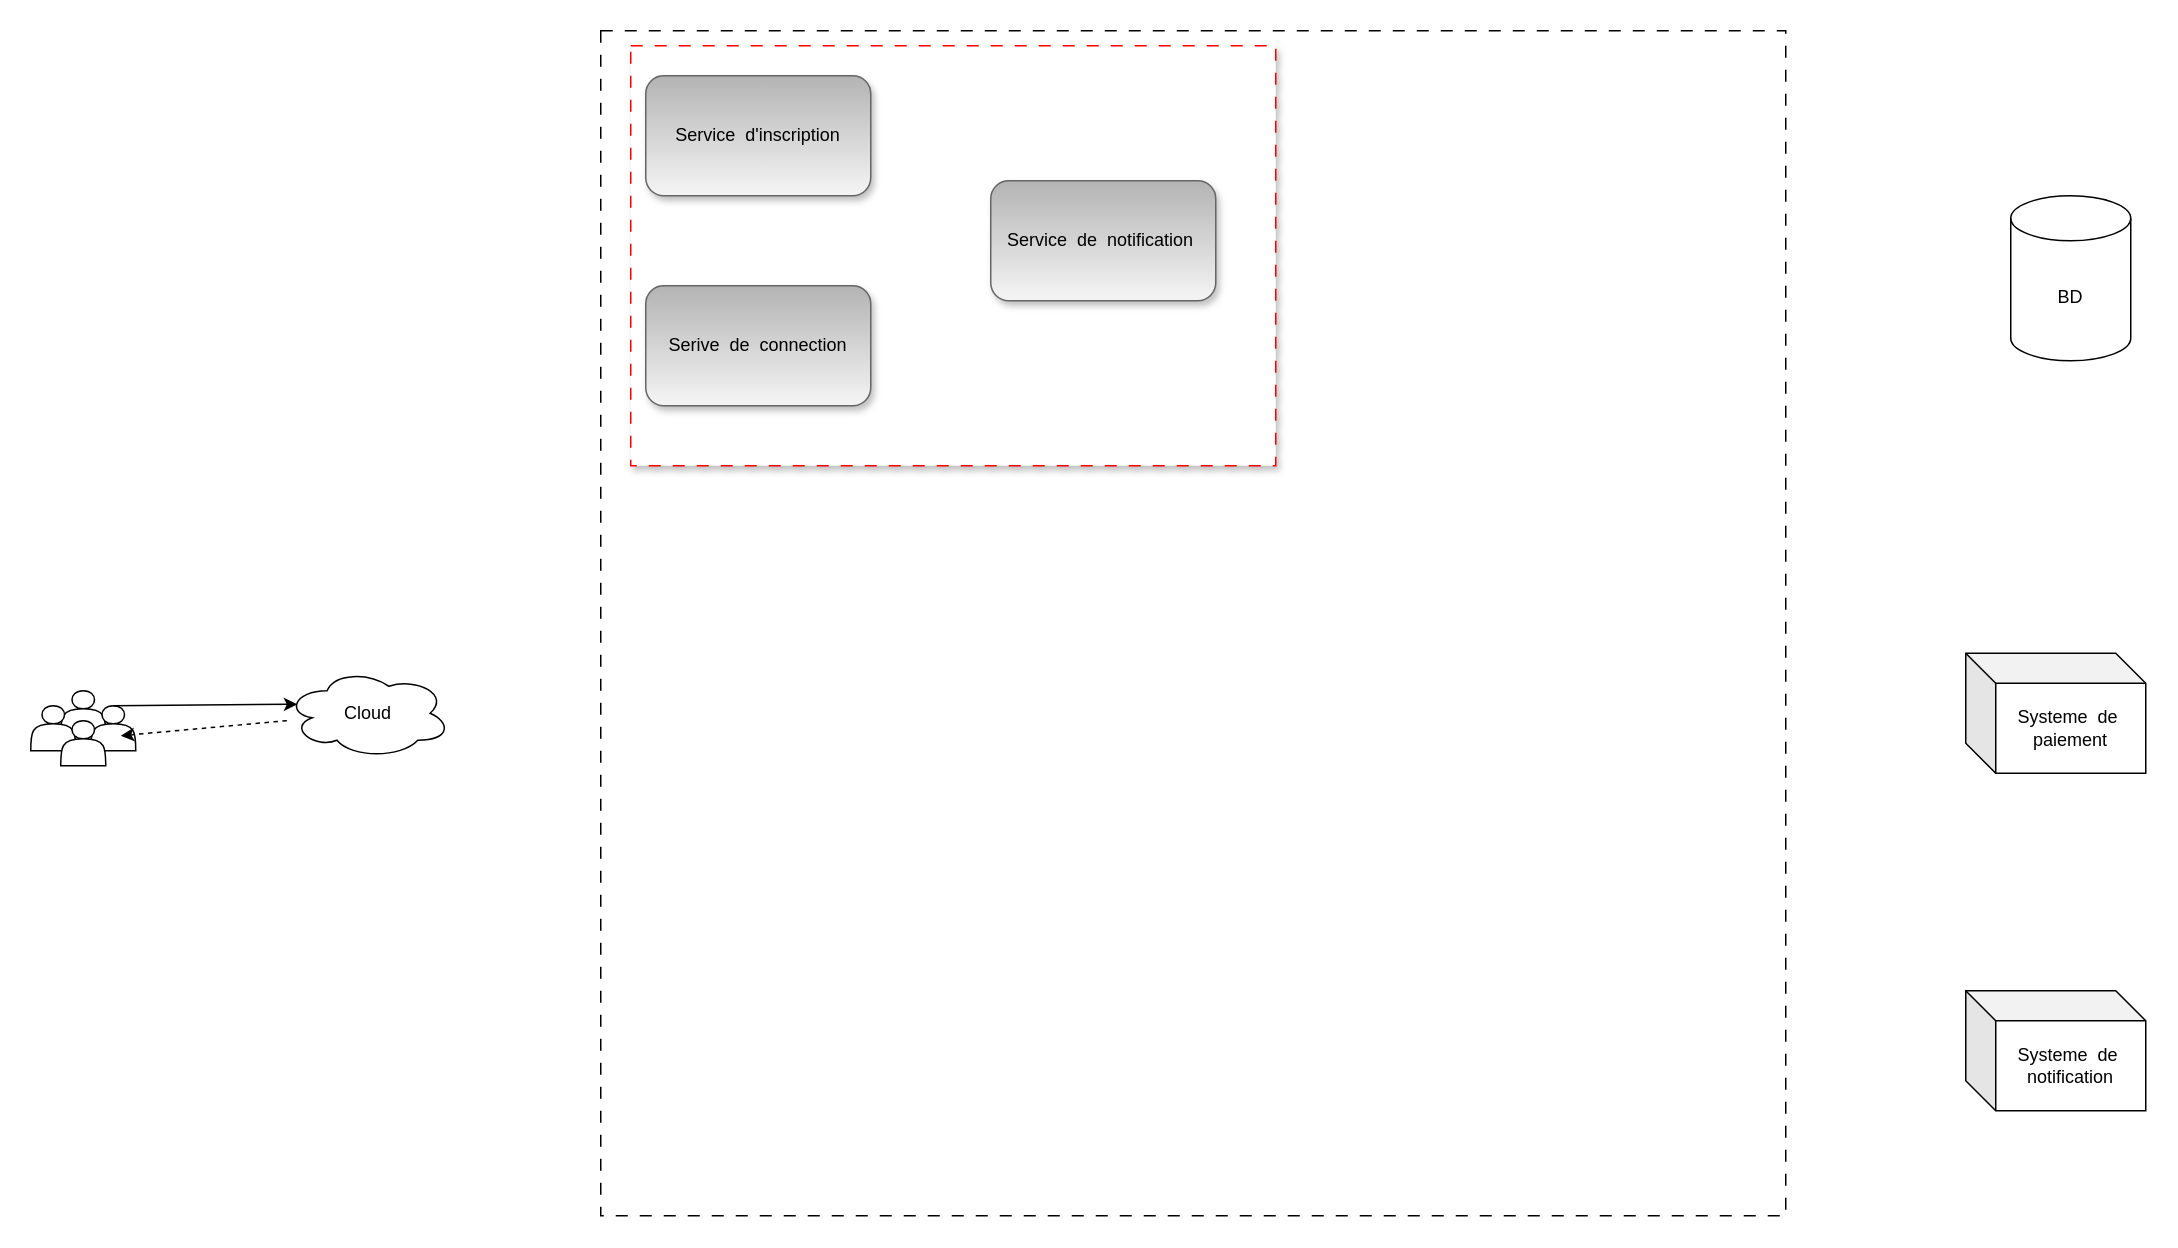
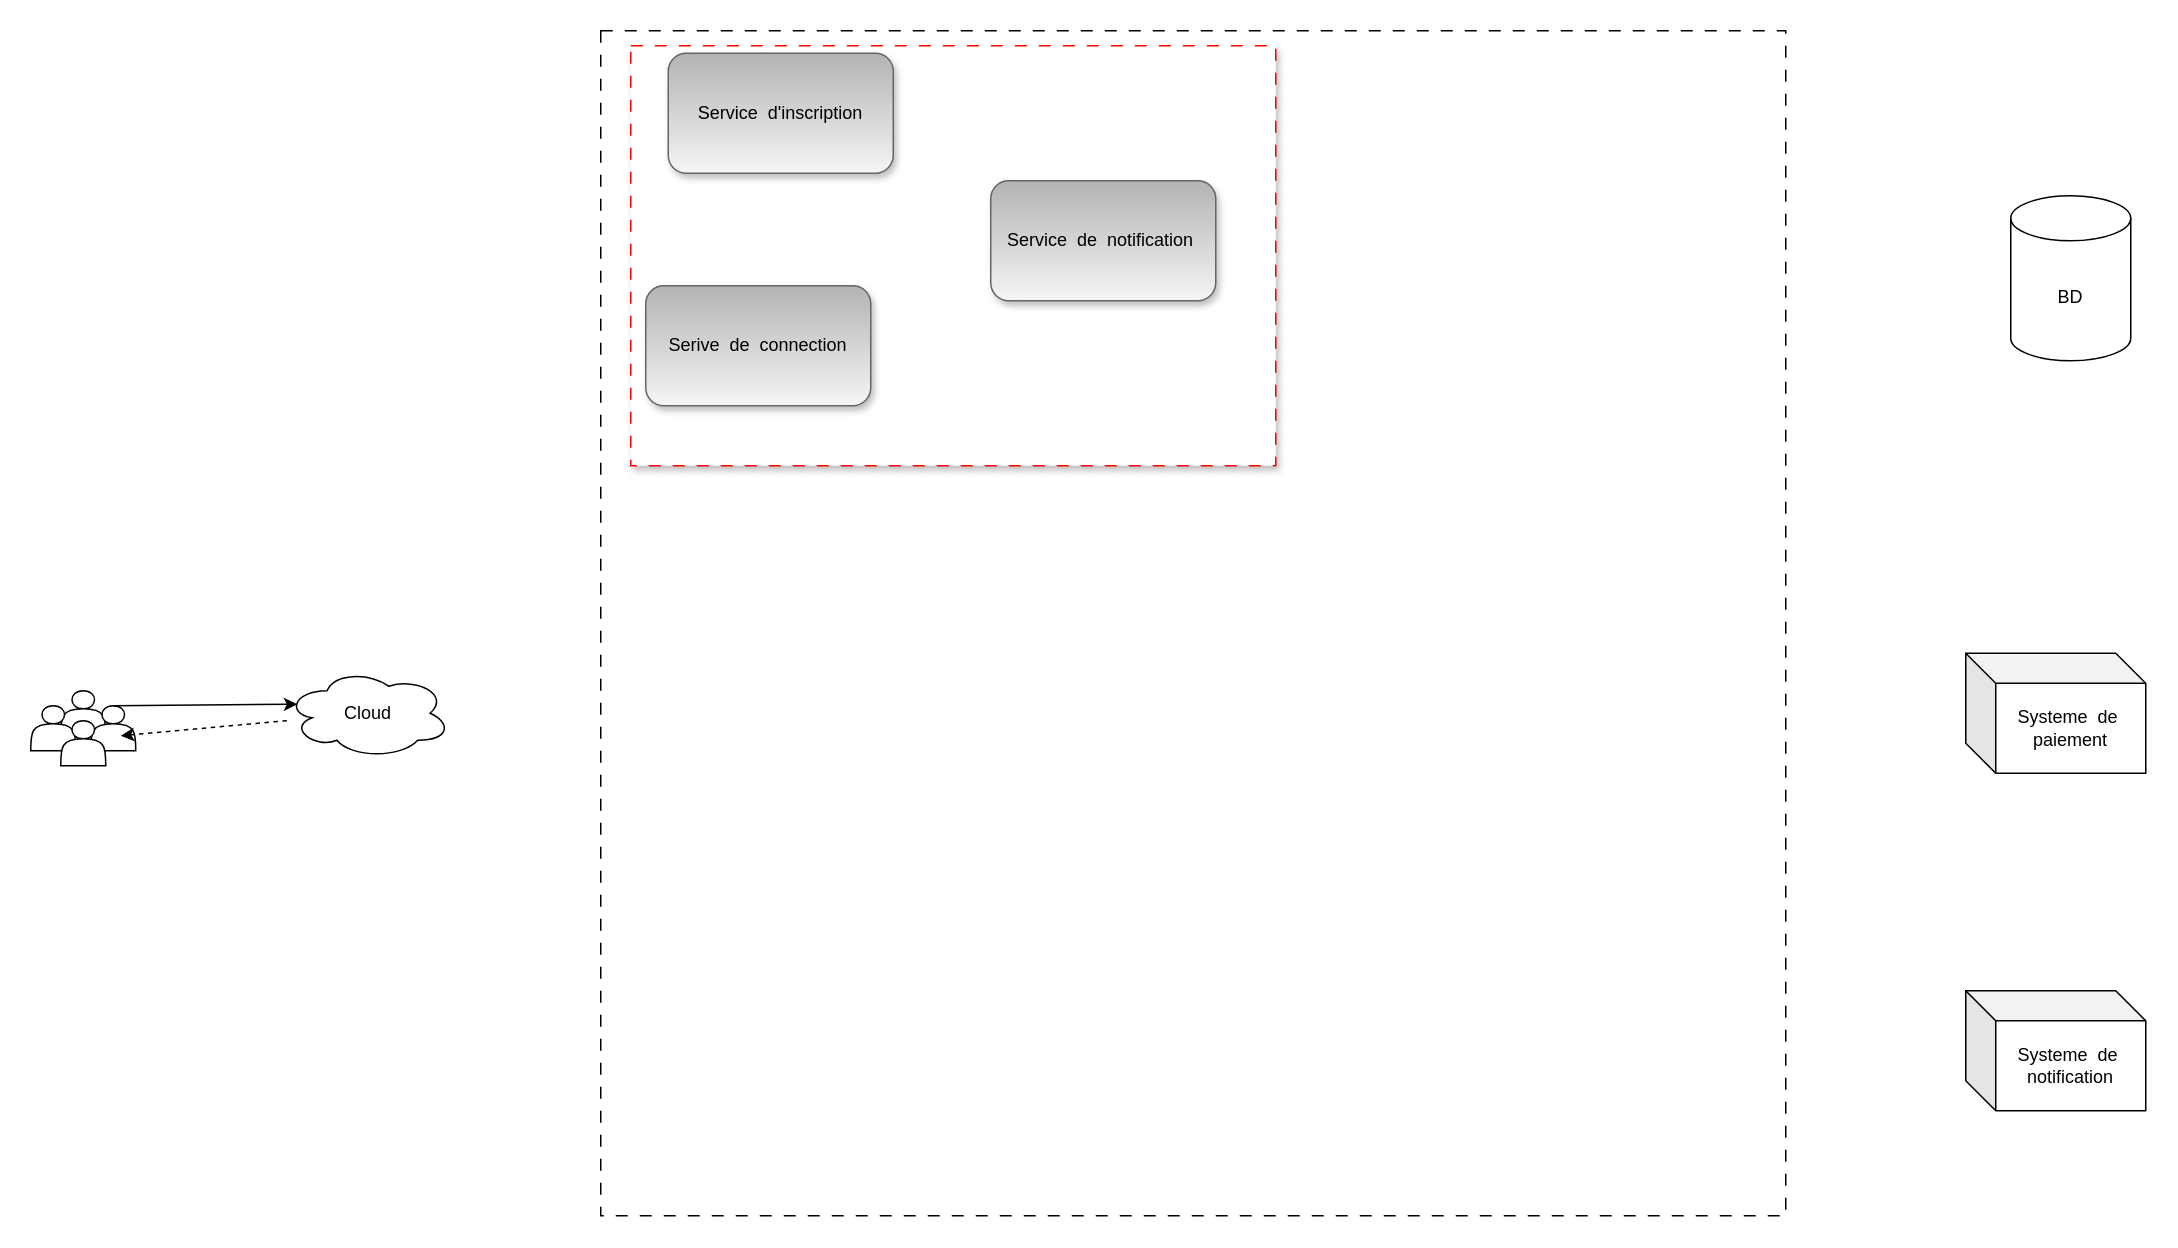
node "Service d'inscription": moved (758, 136) -> (781, 113)
